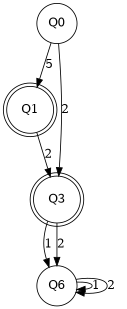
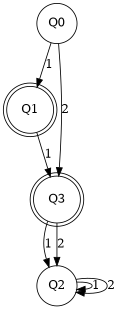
edge "Q0" -> "Q1": label "5" -> "1"
edge "Q1" -> "Q3": label "2" -> "1"
node "Q6": label "Q6" -> "Q2"
